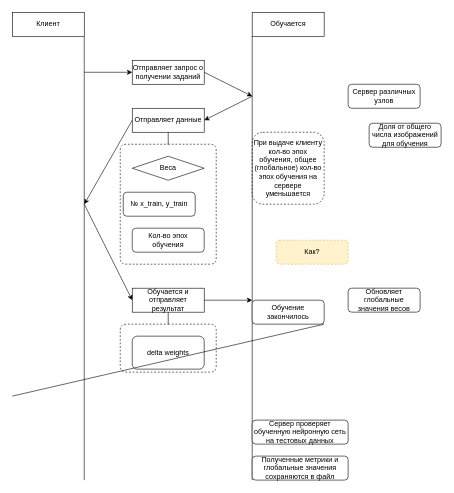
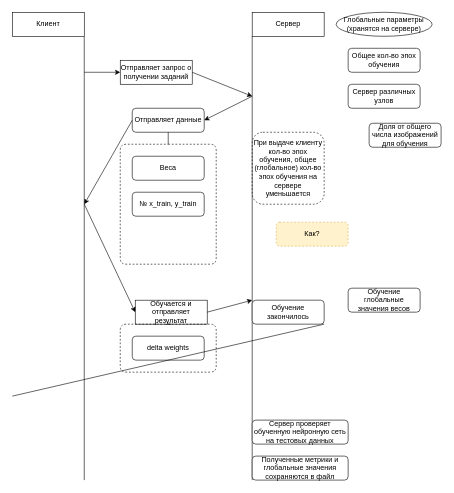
node "Обучается": label "Обучается" -> "Сервер"
node "Глобальные параметры (хранятся на сервере)": added
node "Общее кол-во эпох обучения": added
node "Отправляет запрос о получении заданий": moved (168, 72) -> (156, 72)
node "Отправляет данные": shape rectangle -> rounded rectangle
node "Веса": shape diamond -> rounded rectangle
node "№ x_train, y_train": moved (159, 204) -> (168, 204)
node "Кол-во эпох обучения": removed
node "Как?": moved (312, 252) -> (312, 234)
node "Обучается и отправляет результат": moved (168, 300) -> (171, 312)
node "Обновляет глобальные значения весов": label "Обновляет глобальные значения весов" -> "Обучение глобальные значения весов"
node "delta weights": size 72x33 -> 72x24
